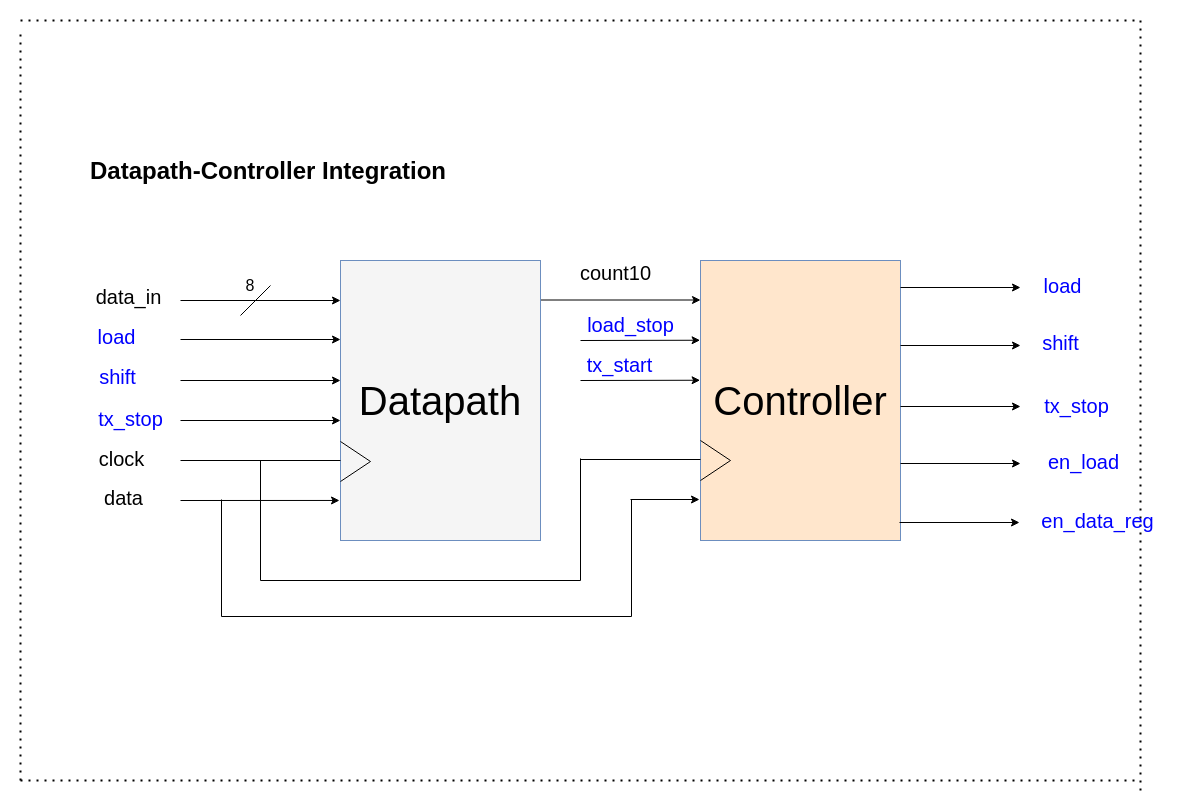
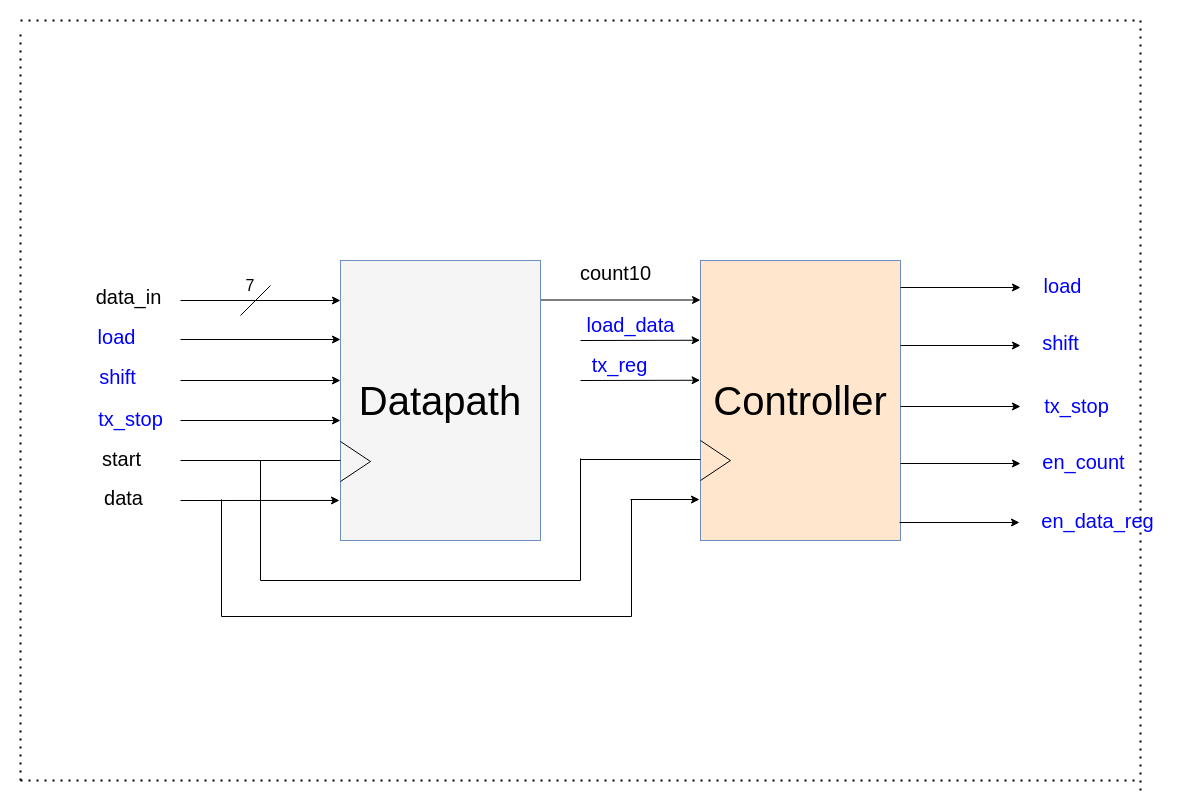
node "Datapath-Controller Integration": removed
node "8": label "8" -> "7"
node "load_stop": label "load_stop" -> "load_data"
node "tx_start": label "tx_start" -> "tx_reg"
node "clock": label "clock" -> "start"
node "en_load": label "en_load" -> "en_count"
